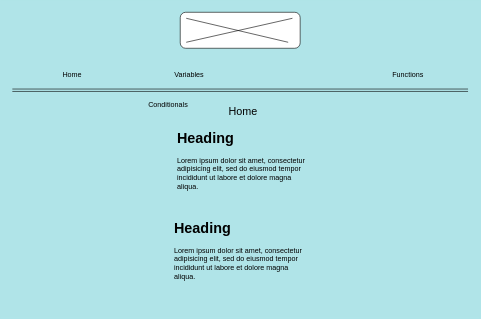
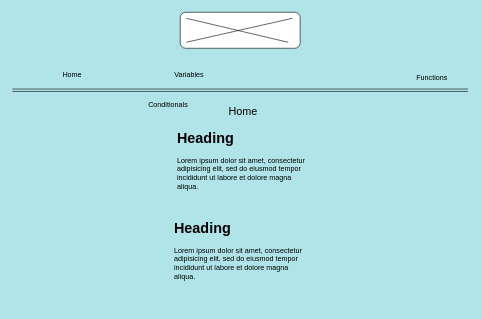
node "Functions": moved (408, 75) -> (432, 78)
